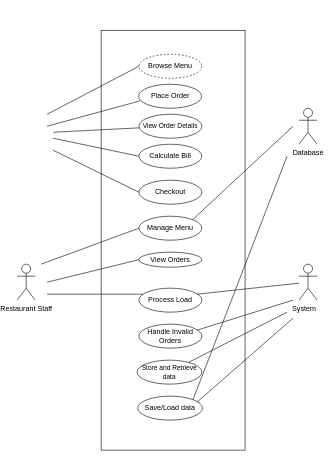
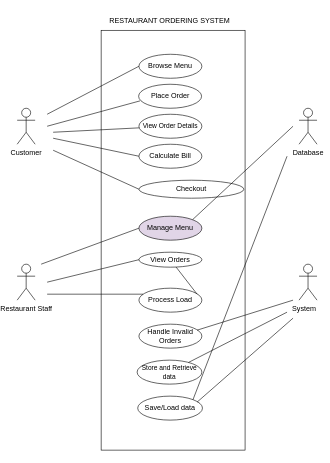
node "RESTAURANT ORDERING SYSTEM": added
node "Browse Menu": style dashed -> solid
node "Customer": added
node "Checkout": size 63x24 -> 105x18
node "Manage Menu": fillcolor #ffffff -> #e1d5e7
edge "System" -- "Process Load": now "View Orders" -- "Process Load"
